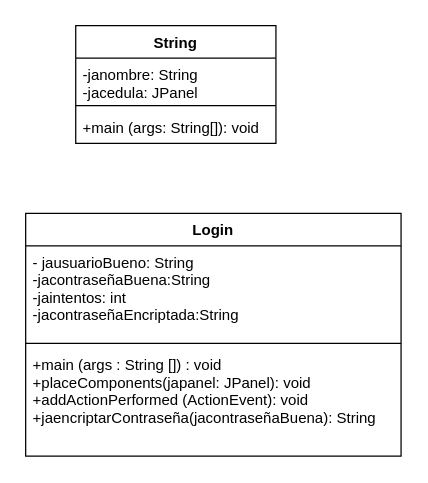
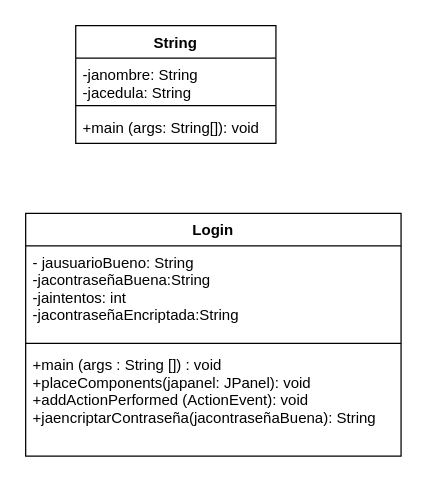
node "-janombre: String -jacedula: JPanel": label "-janombre: String -jacedula: JPanel" -> "-janombre: String -jacedula: String"
